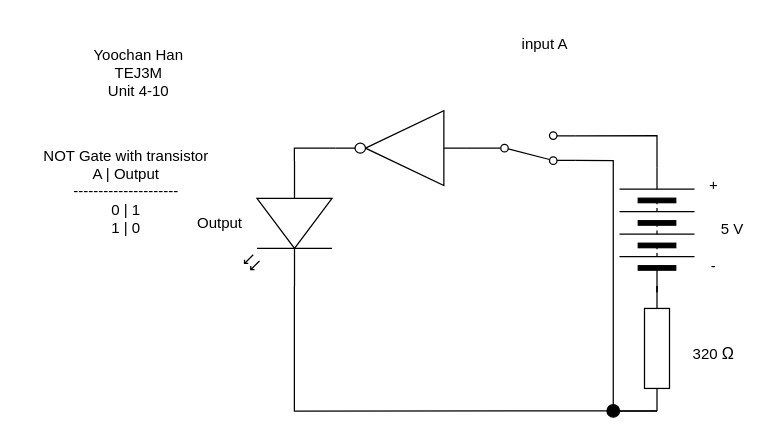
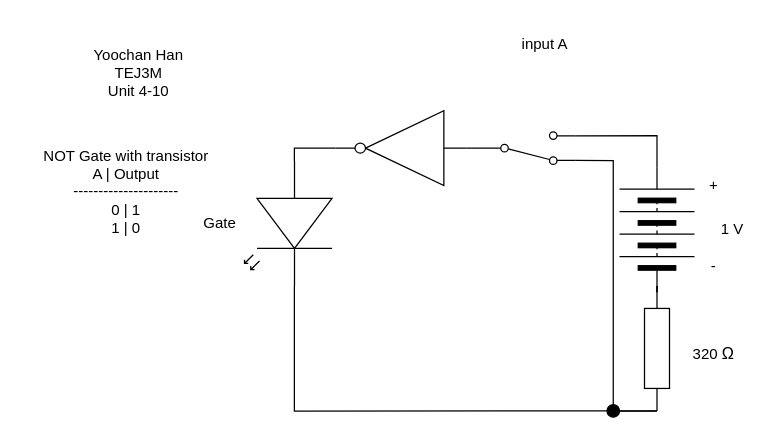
node "Output": label "Output" -> "Gate"
node "5 V": label "5 V" -> "1 V"
